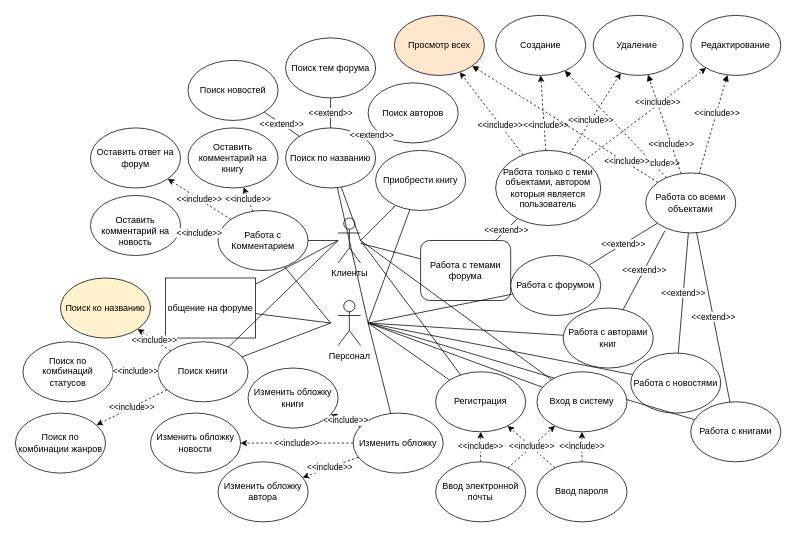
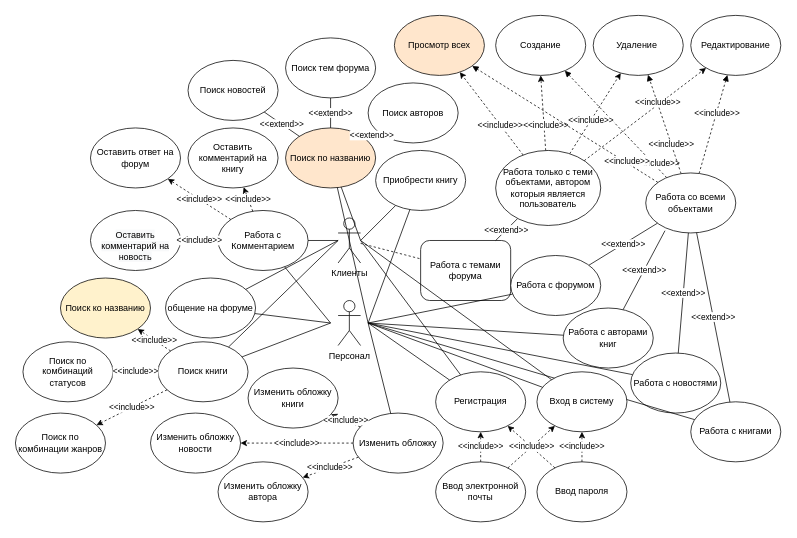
node "Поиск по названию": fillcolor #ffffff -> #ffe6cc
node "Оставить комментарий на новость": moved (135, 225) -> (135, 240)
edge "Клиенты" -- "Работа с темами форума": style solid -> dashed
node "общение на форуме": shape rectangle -> ellipse
